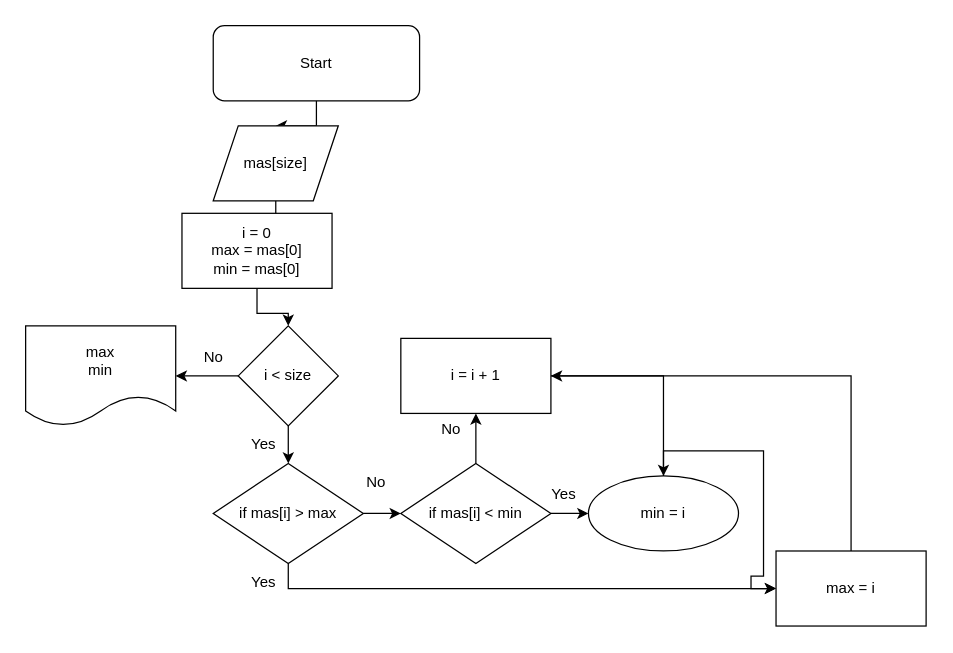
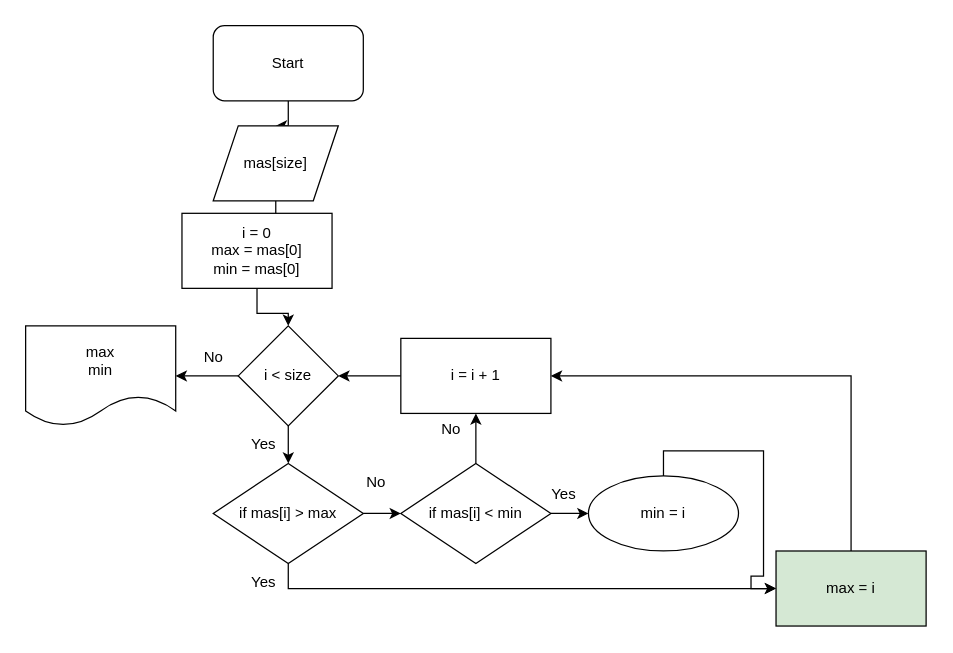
node "Start": size 206x75 -> 150x75
edge "i = i + 1" -> "min = i": now "i = i + 1" -> "i < size"
node "max = i": fillcolor #ffffff -> #d5e8d4
